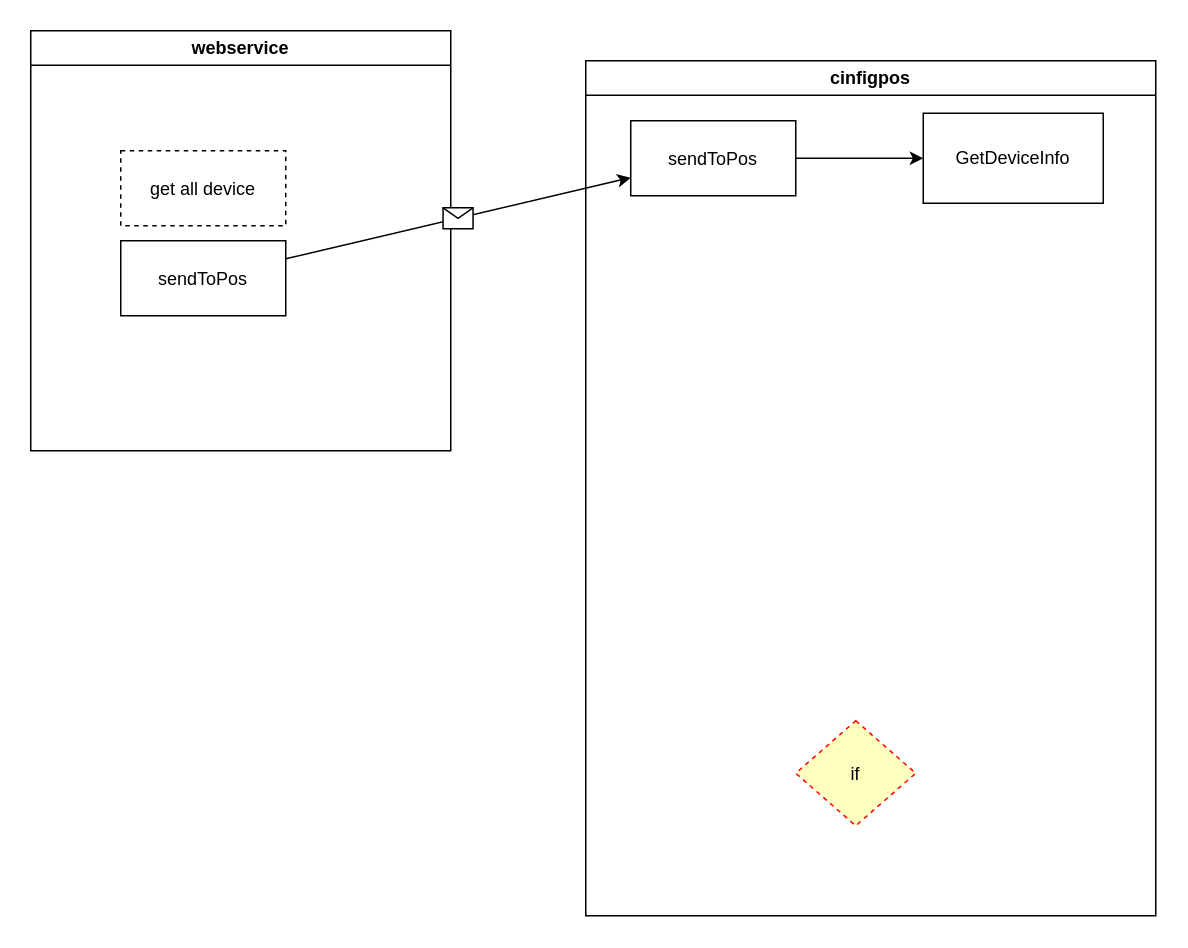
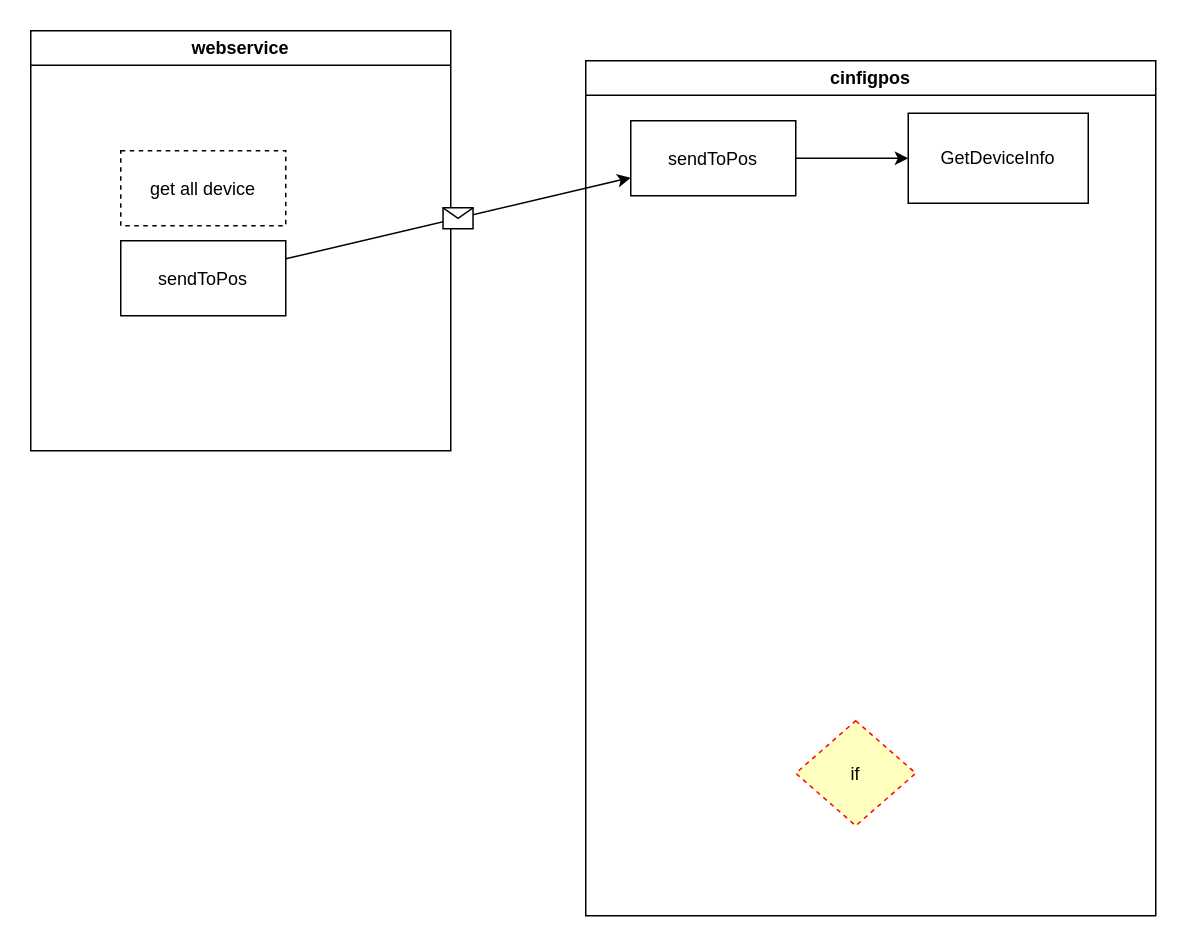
node "GetDeviceInfo": moved (1013, 158) -> (998, 158)
